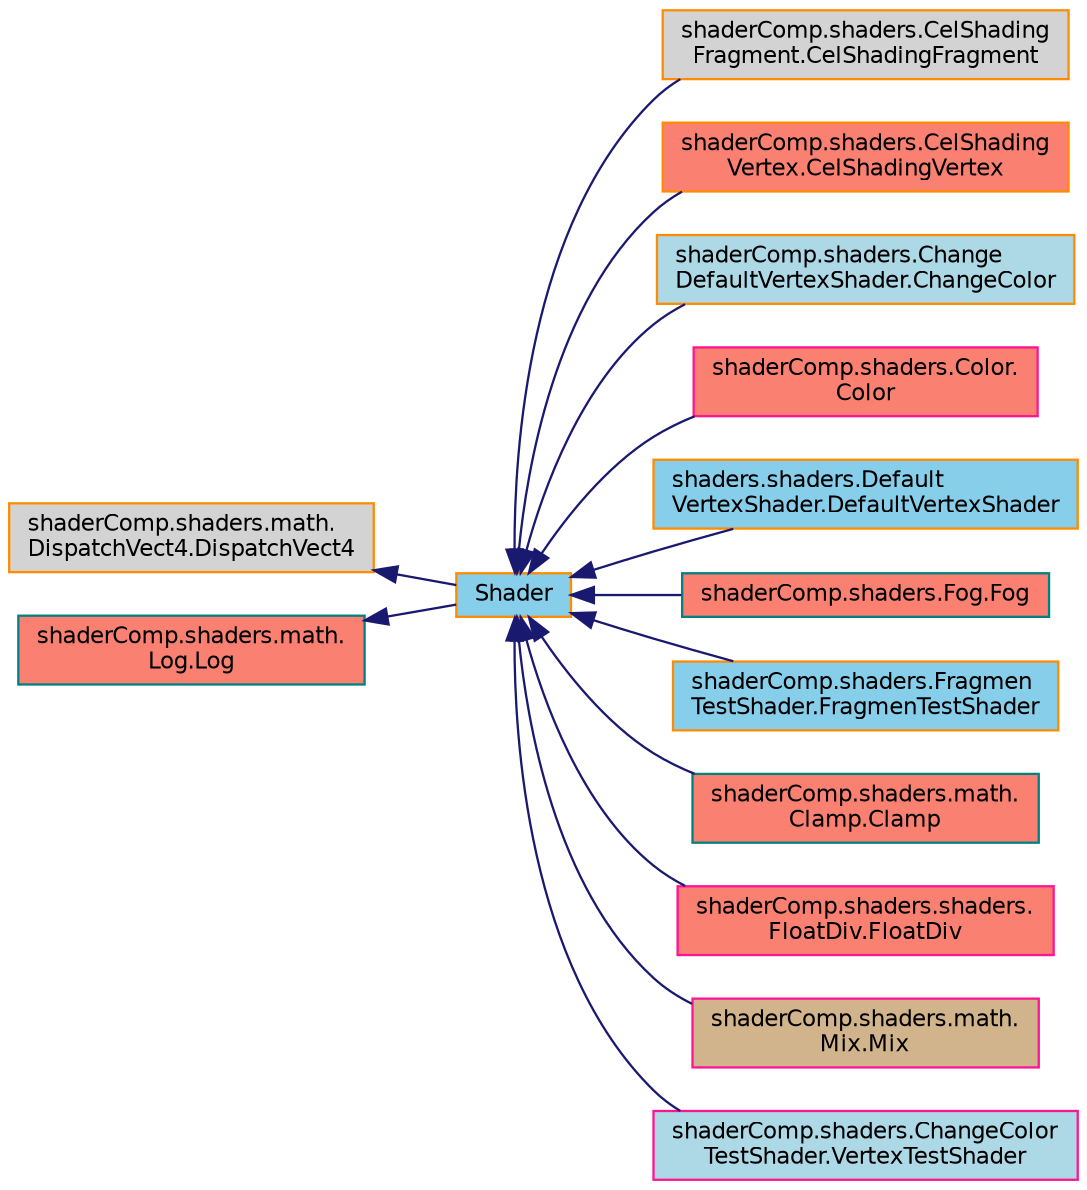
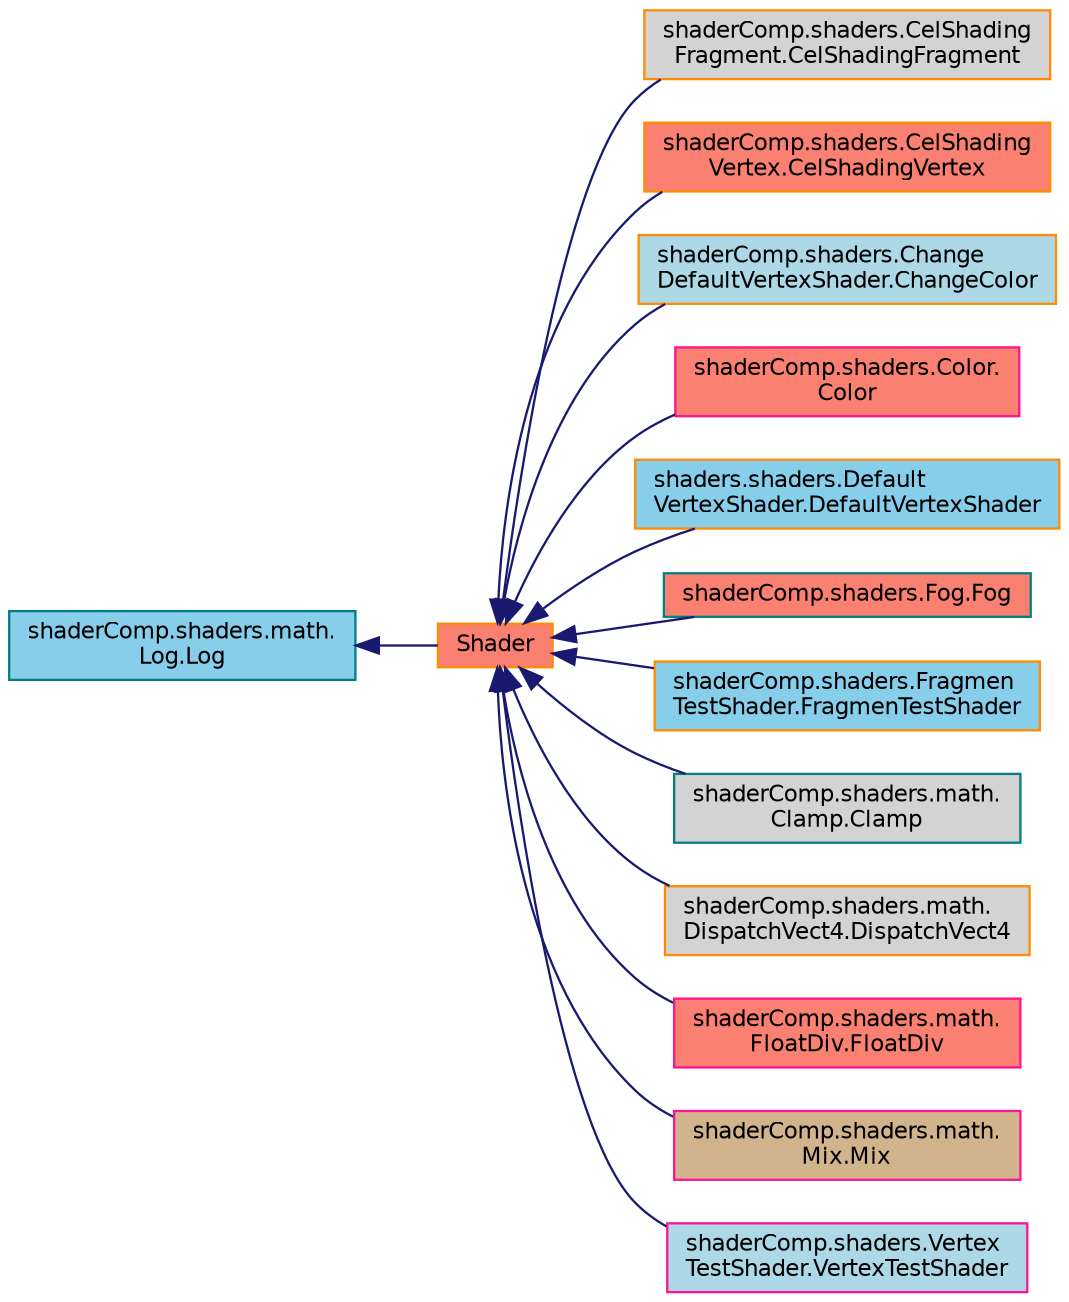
edge "Shader" -> "shaderComp.shaders.math. DispatchVect4.DispatchVect4": reversed
node "Shader": fillcolor skyblue -> salmon
node "shaderComp.shaders.math. Log.Log": fillcolor salmon -> skyblue
node "shaderComp.shaders.math. Clamp.Clamp": fillcolor salmon -> lightgrey
node "shaderComp.shaders.shaders. FloatDiv.FloatDiv": label "shaderComp.shaders.shaders. FloatDiv.FloatDiv" -> "shaderComp.shaders.math. FloatDiv.FloatDiv"
node "shaderComp.shaders.ChangeColor TestShader.VertexTestShader": label "shaderComp.shaders.ChangeColor TestShader.VertexTestShader" -> "shaderComp.shaders.Vertex TestShader.VertexTestShader"
